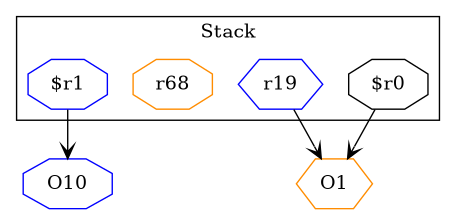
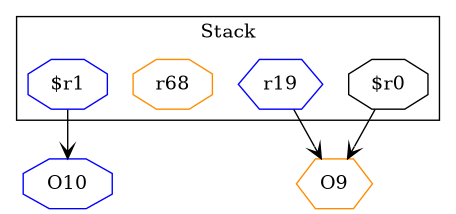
node "O1": label "O1" -> "O9"
